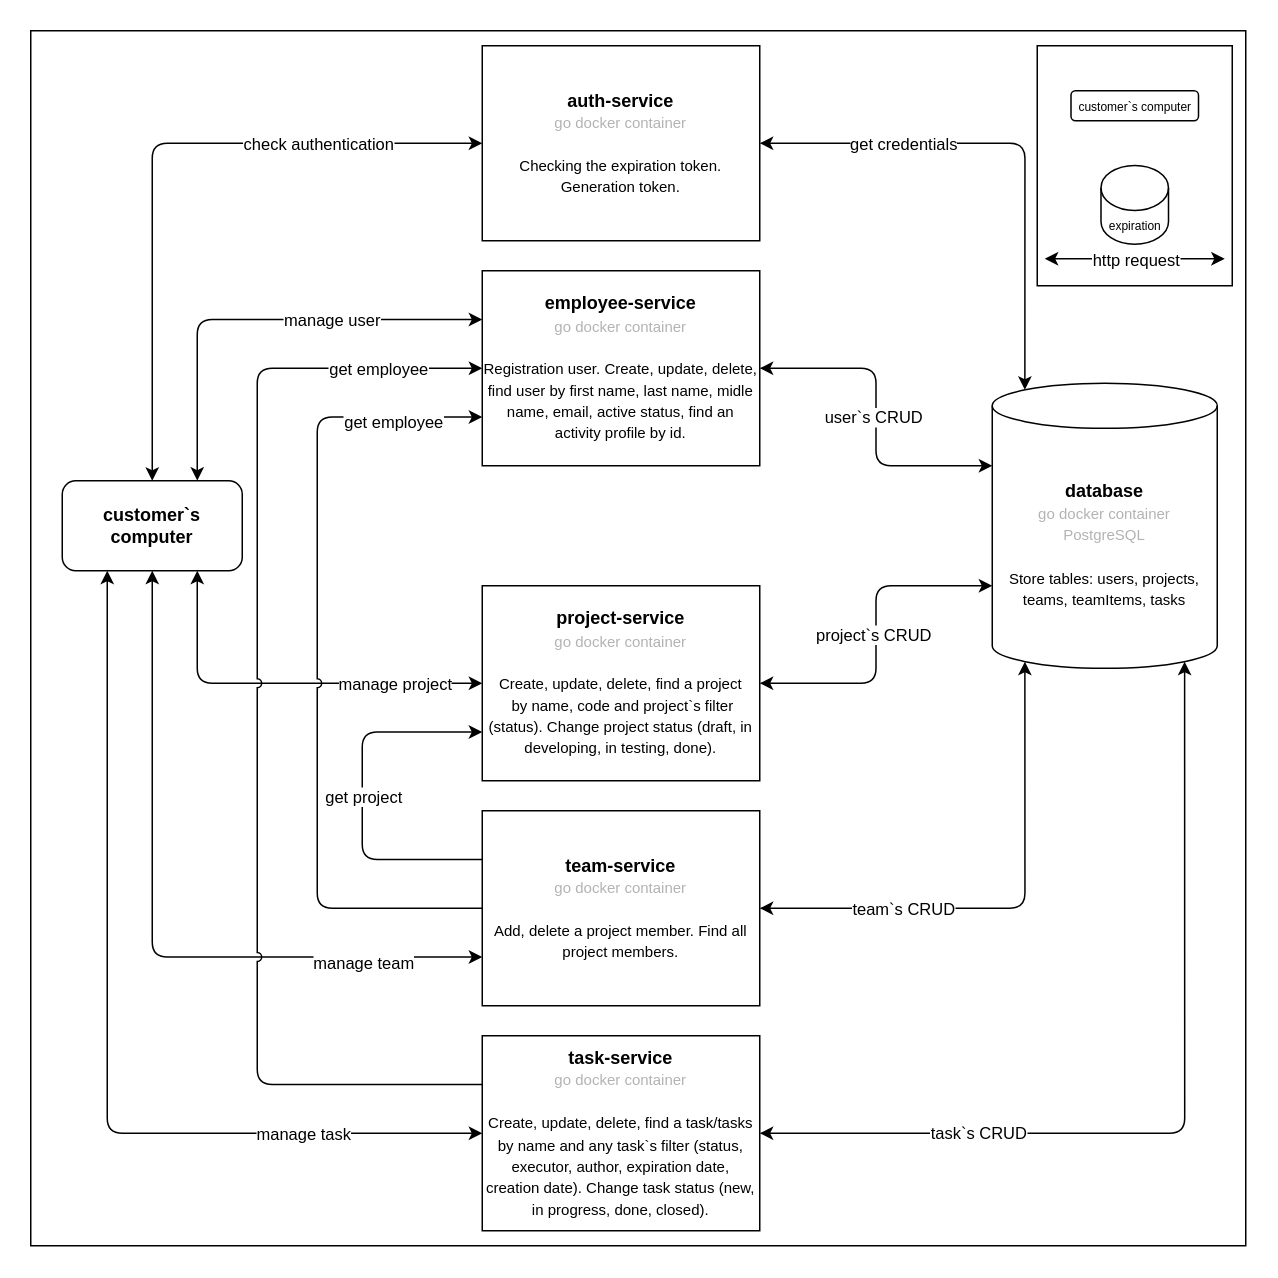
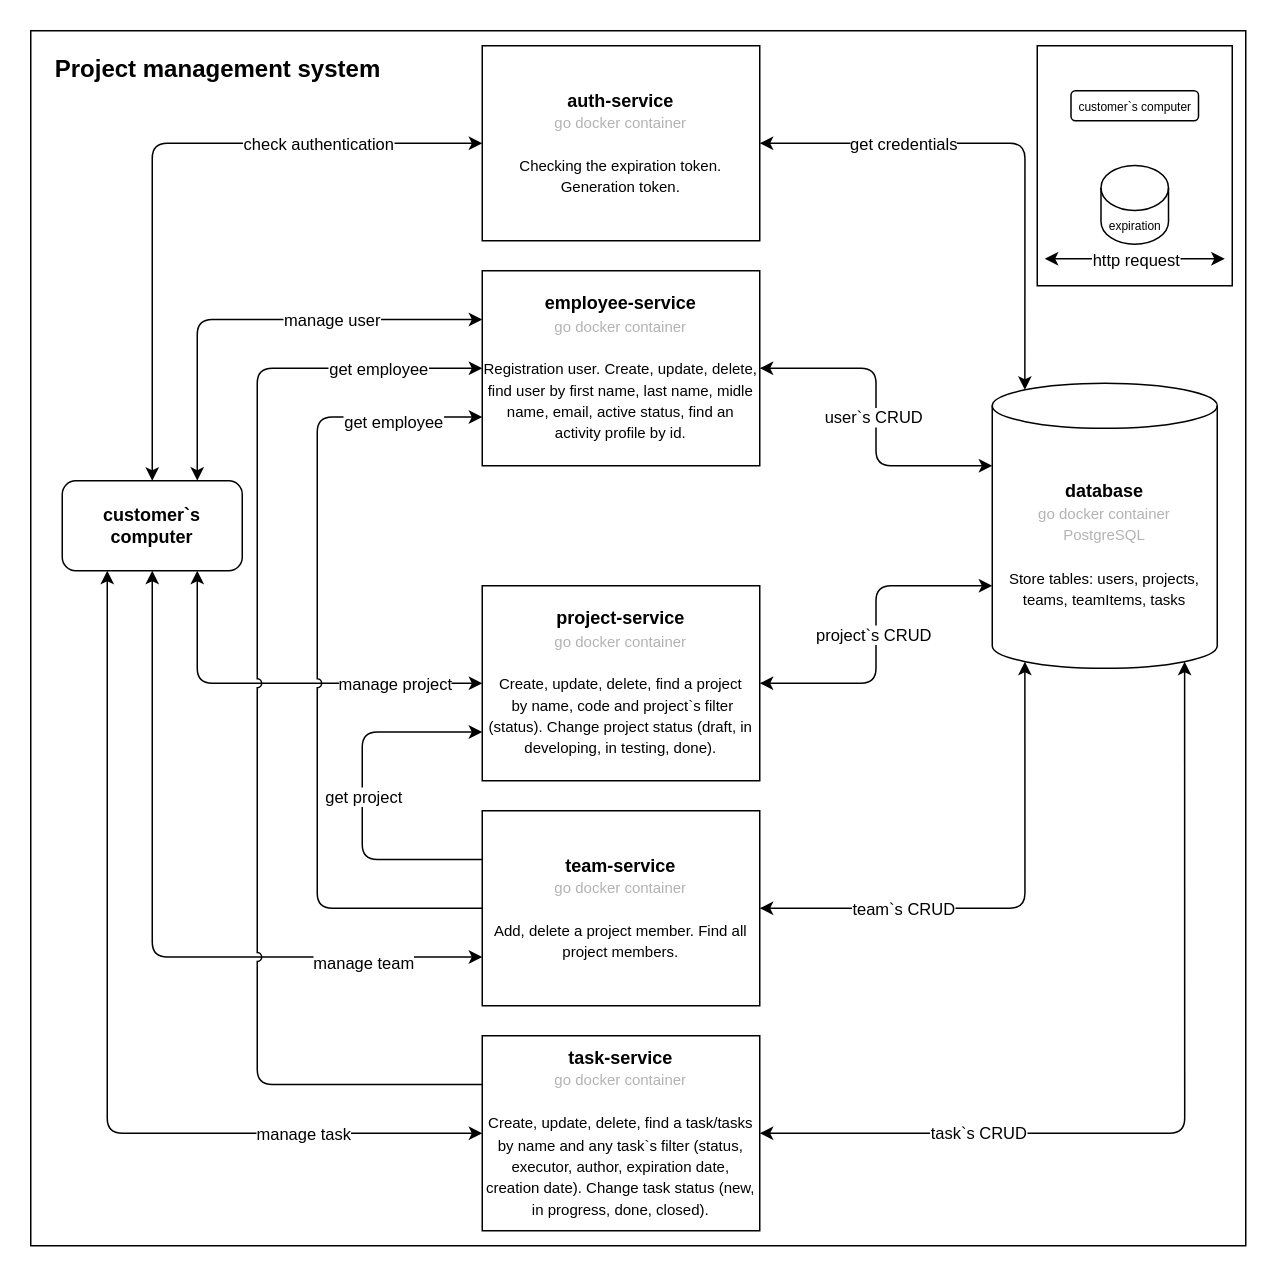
node "Project management system": added
